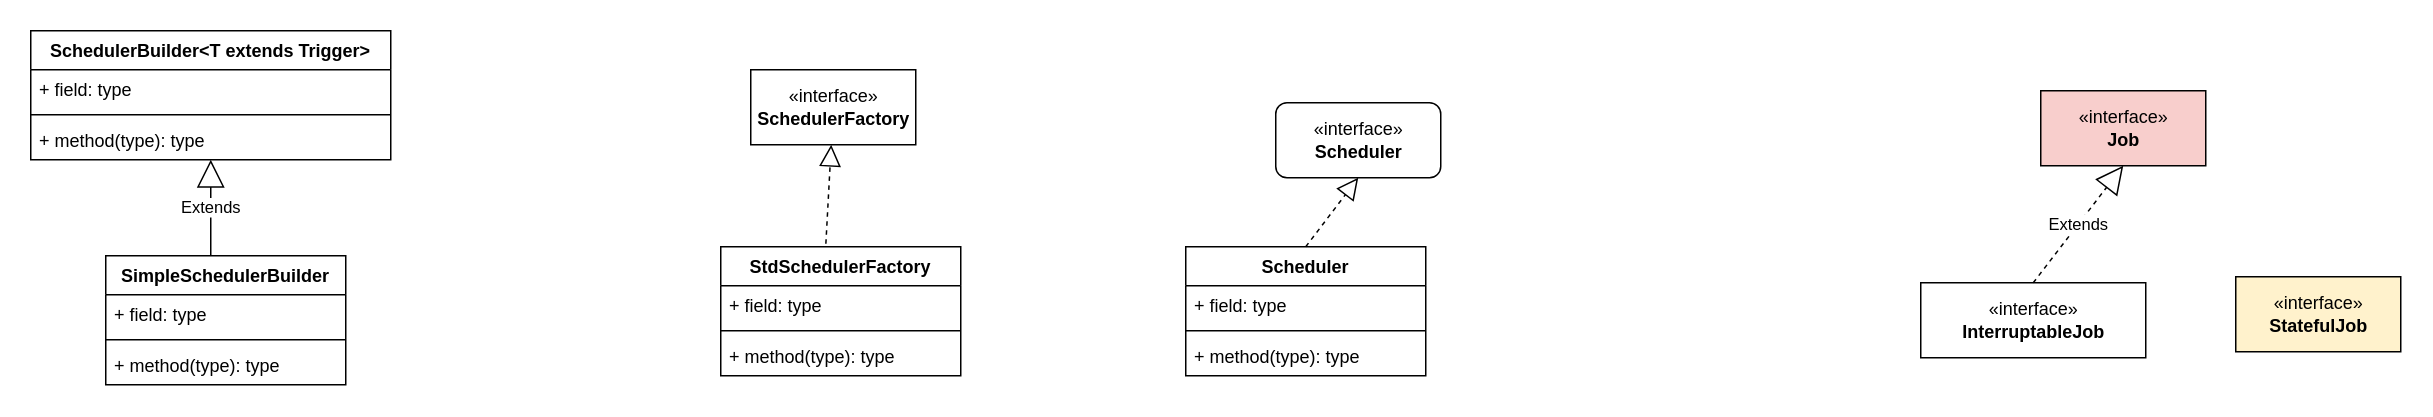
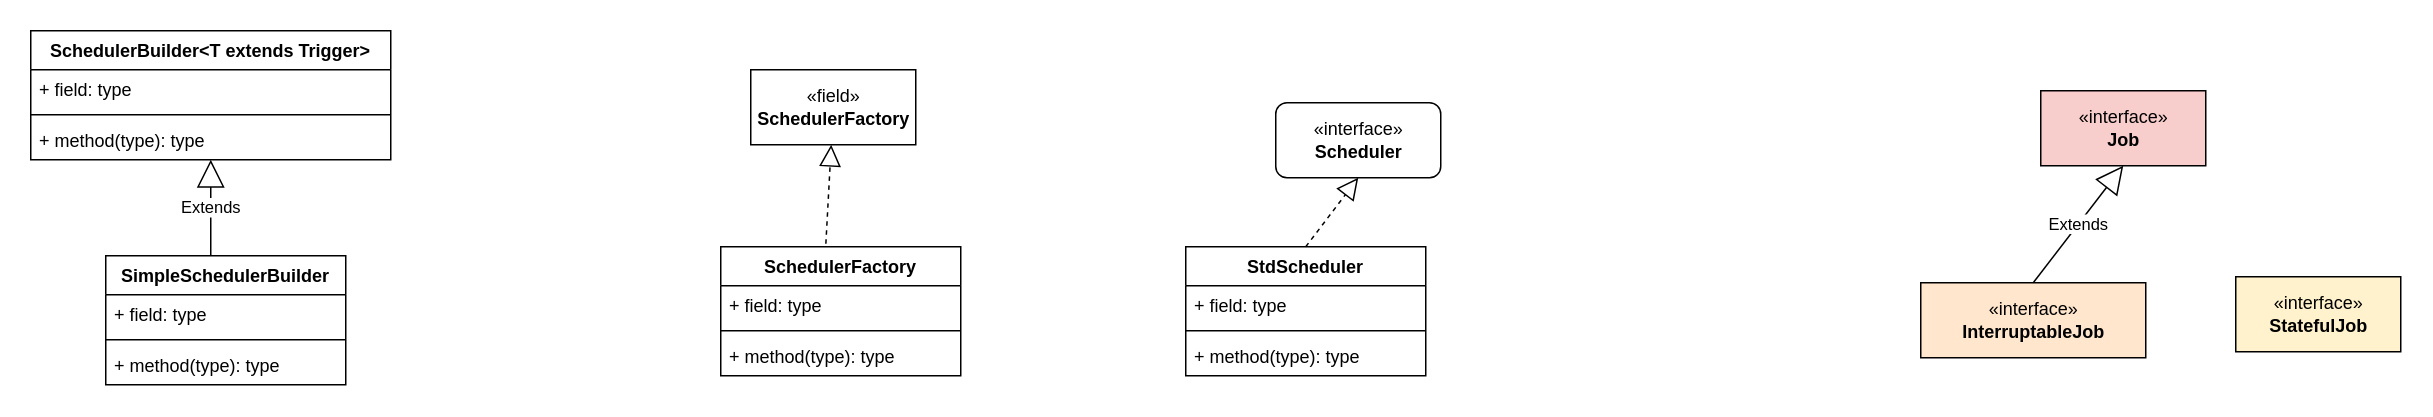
node "«interface» SchedulerFactory": label "«interface» SchedulerFactory" -> "«field» SchedulerFactory"
edge "«interface» InterruptableJob" -> "«interface» Job": style dashed -> solid
node "StdSchedulerFactory": label "StdSchedulerFactory" -> "SchedulerFactory"
node "Scheduler": label "Scheduler" -> "StdScheduler"
node "«interface» InterruptableJob": fillcolor #ffffff -> #ffe6cc
